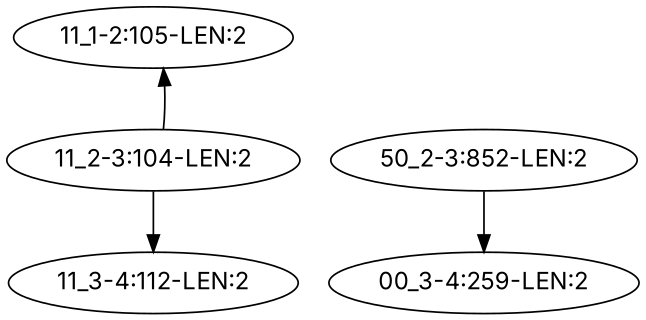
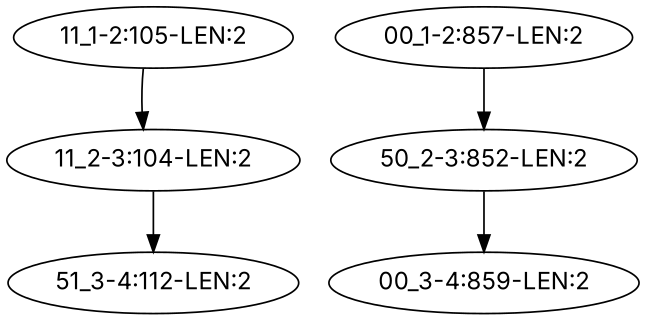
node "00_1-2:857-LEN:2": added
edge "11_2-3:104-LEN:2" -> "11_1-2:105-LEN:2": reversed
node "11_3-4:112-LEN:2": label "11_3-4:112-LEN:2" -> "51_3-4:112-LEN:2"
node "00_3-4:259-LEN:2": label "00_3-4:259-LEN:2" -> "00_3-4:859-LEN:2"
